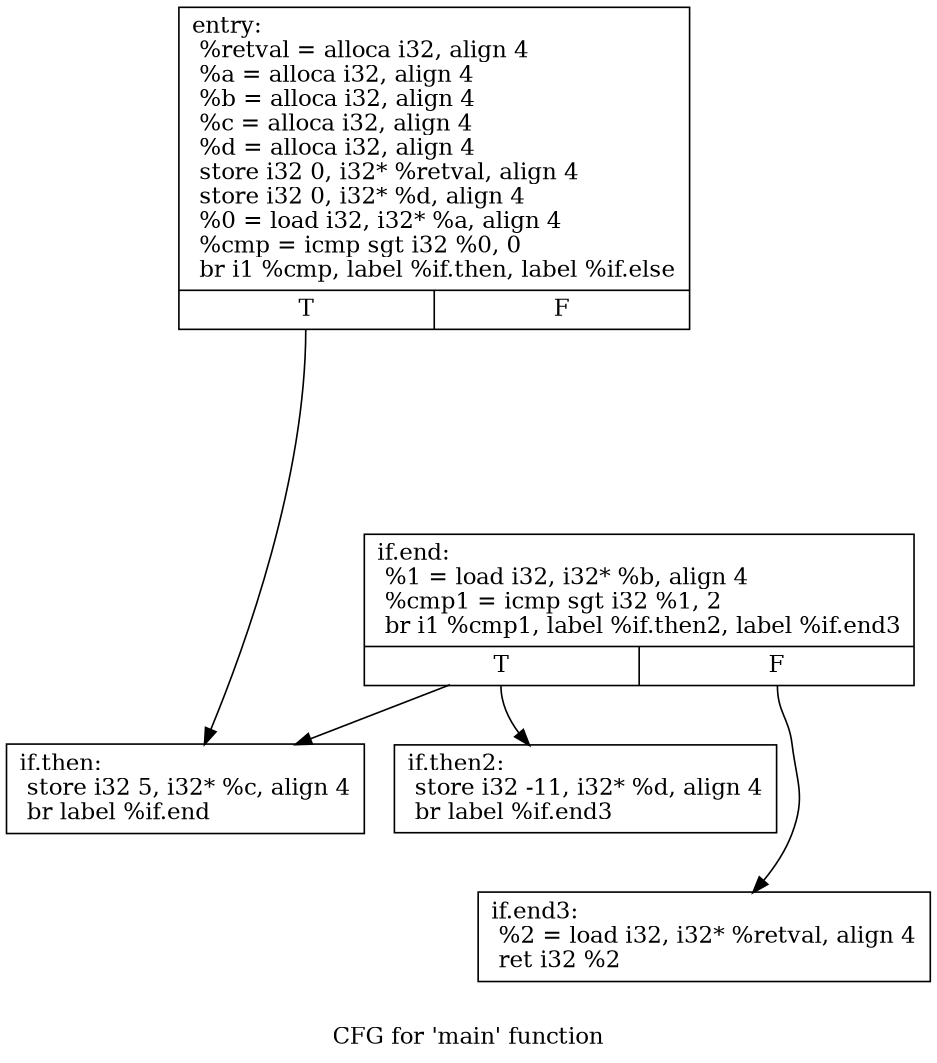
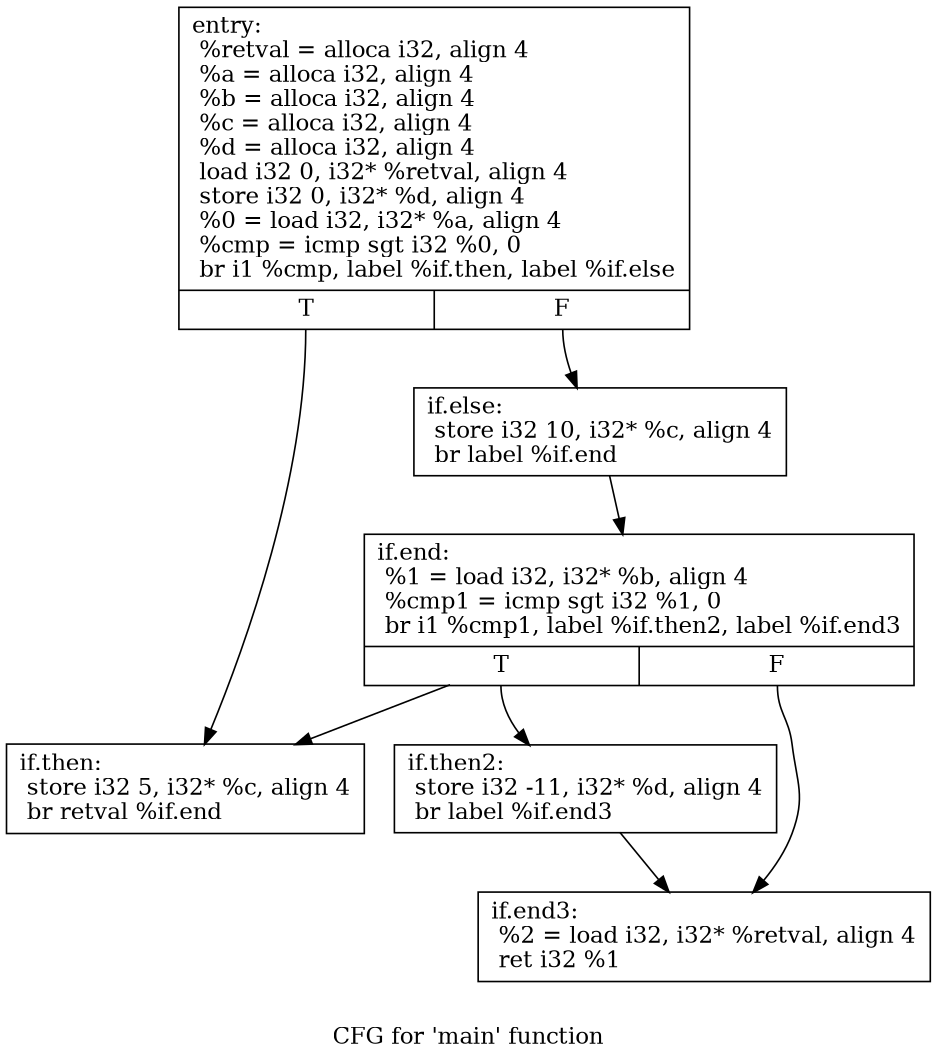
node "entry:": text "store i32 0, i32* %retval, align 4" -> "load i32 0, i32* %retval, align 4"
node "if.else:": added
node "if.end:": text "%cmp1 = icmp sgt i32 %1, 2" -> "%cmp1 = icmp sgt i32 %1, 0"
node "if.then:": text "br label %if.end" -> "br retval %if.end"
edge "if.then2:" -> "if.end3:": added
node "if.end3:": text "ret i32 %2" -> "ret i32 %1"
